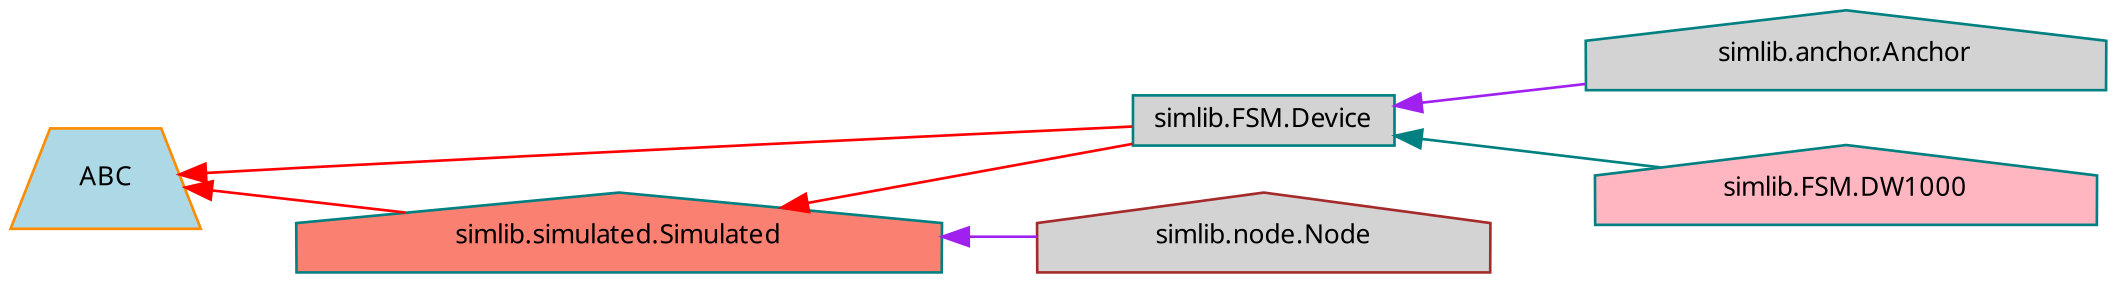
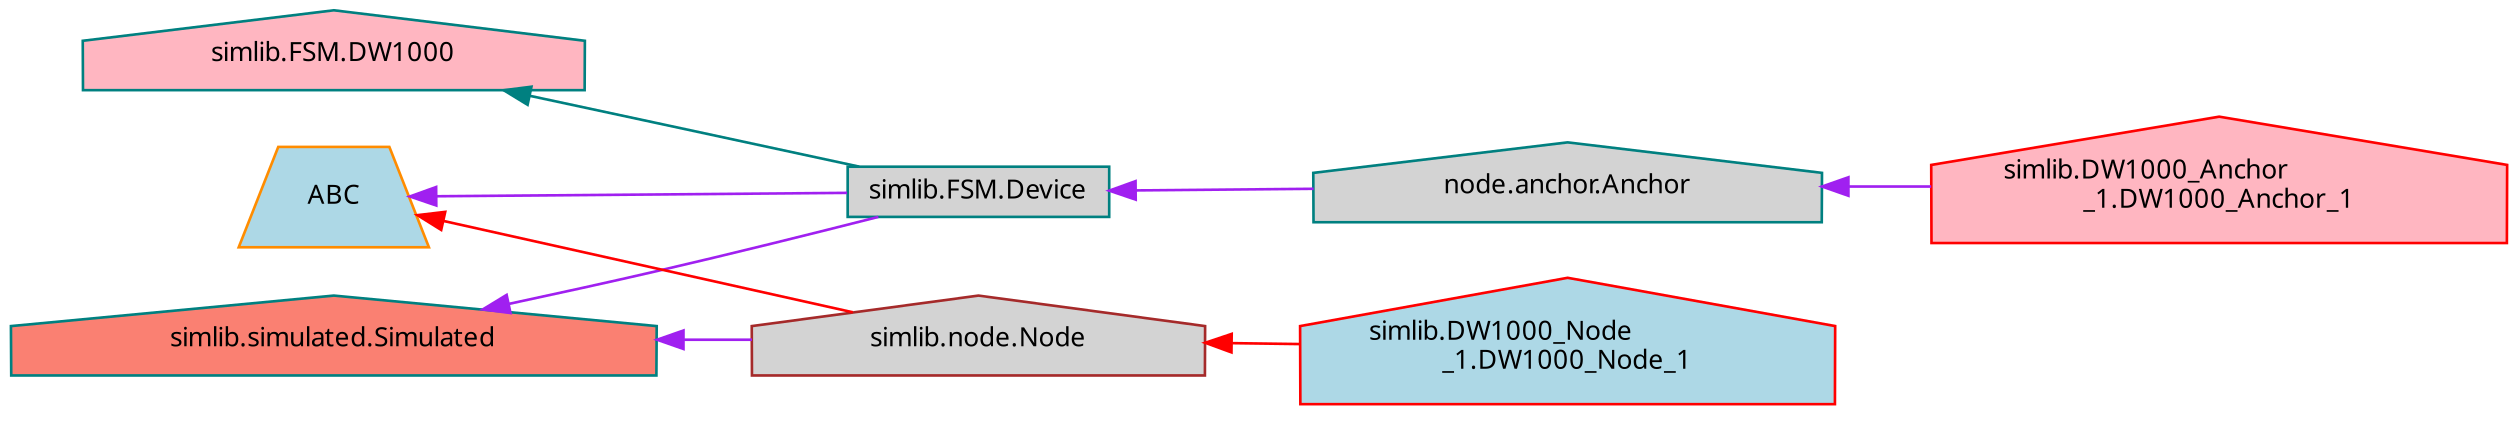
node "simlib.anchor.Anchor": label "simlib.anchor.Anchor" -> "node.anchor.Anchor"
edge "simlib.FSM.Device" -> "ABC": color red -> purple
edge "simlib.FSM.DW1000" -> "simlib.FSM.Device": reversed
edge "simlib.FSM.Device" -> "simlib.simulated.Simulated": color red -> purple
node "simlib.DW1000_Anchor _1.DW1000_Anchor_1": added
edge "simlib.simulated.Simulated" -> "ABC": now "simlib.node.Node" -> "ABC"
node "simlib.DW1000_Node _1.DW1000_Node_1": added
